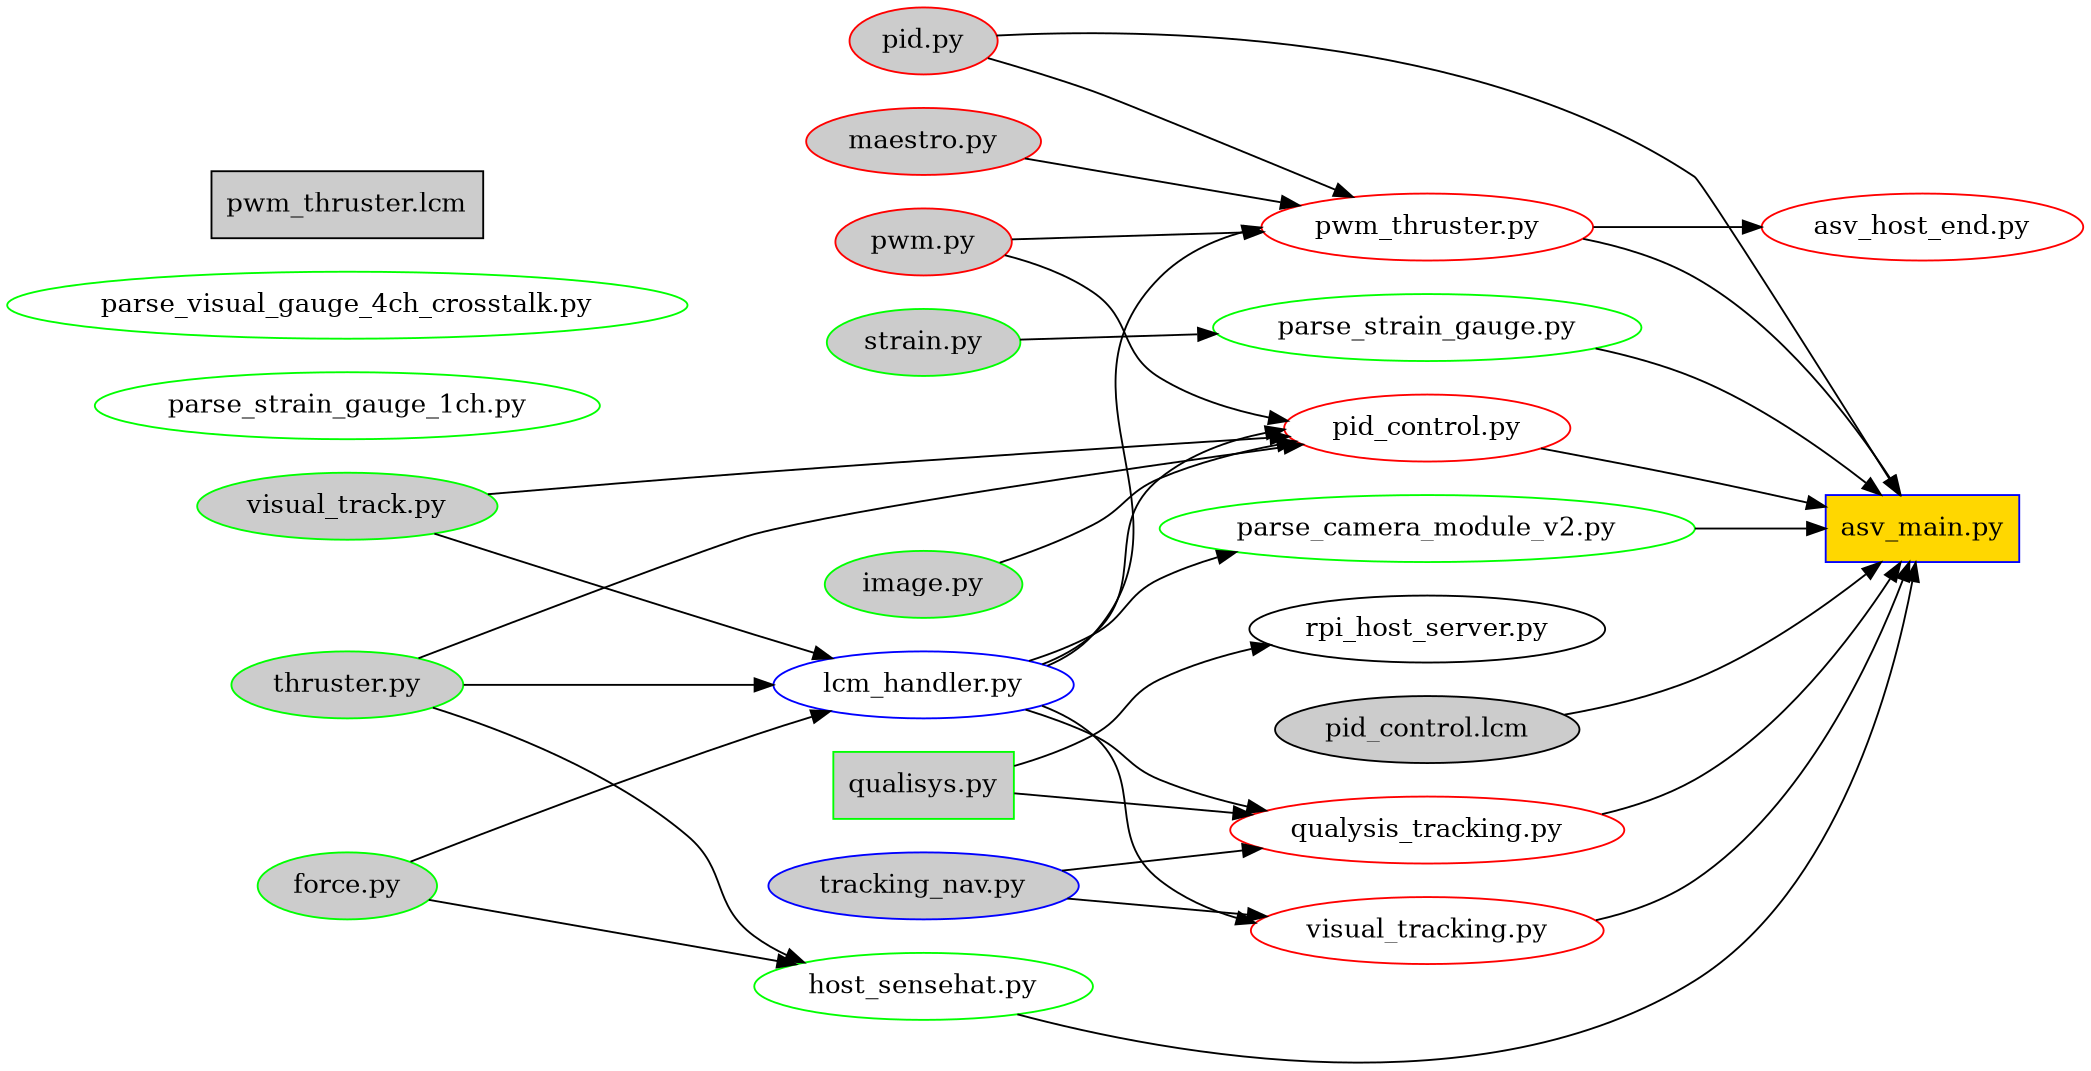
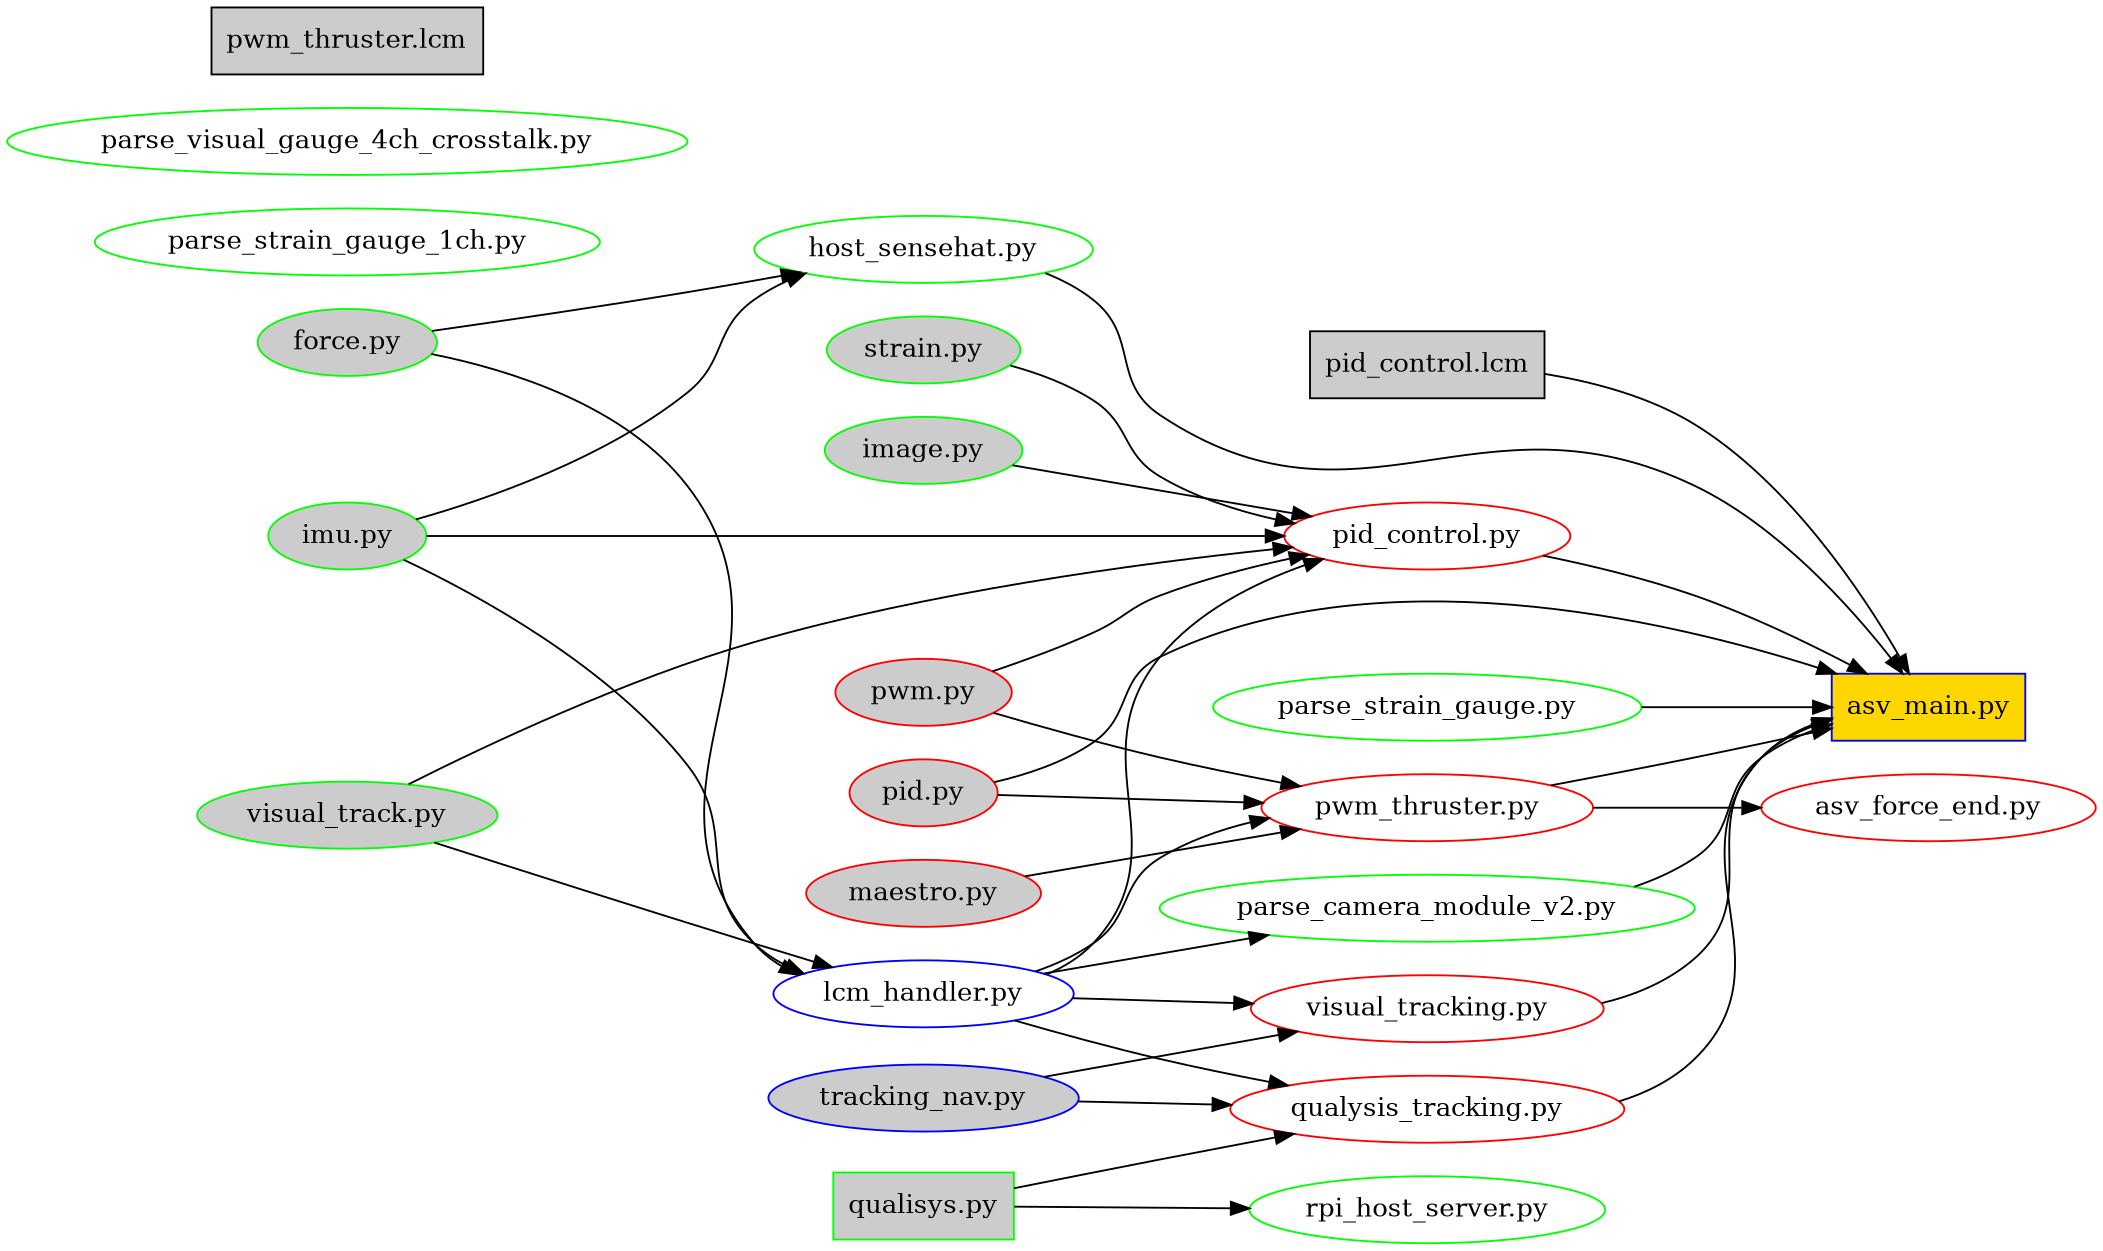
node "asv_host_end.py": label "asv_host_end.py" -> "asv_force_end.py"
edge "strain.py" -> "parse_strain_gauge.py": now "strain.py" -> "pid_control.py"
node "rpi_host_server.py": color black -> green
node "thruster.py": label "thruster.py" -> "imu.py"
node "pid_control.lcm": shape ellipse -> box
